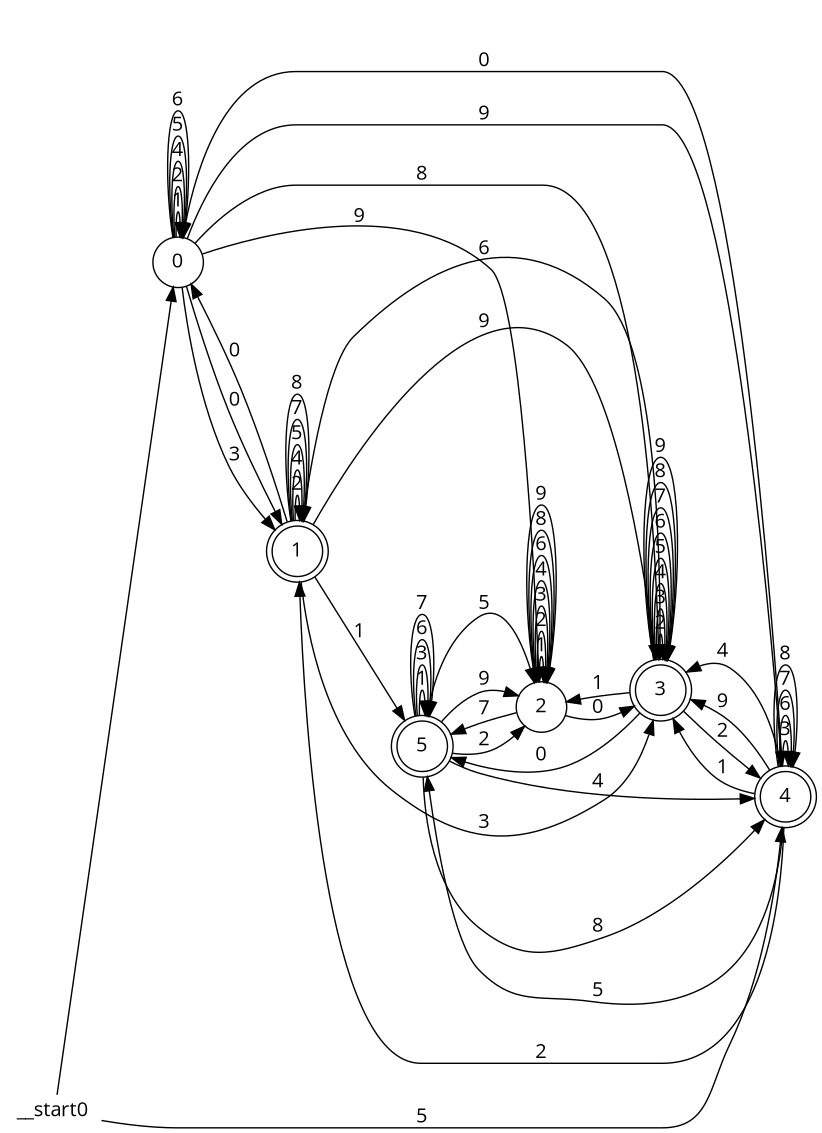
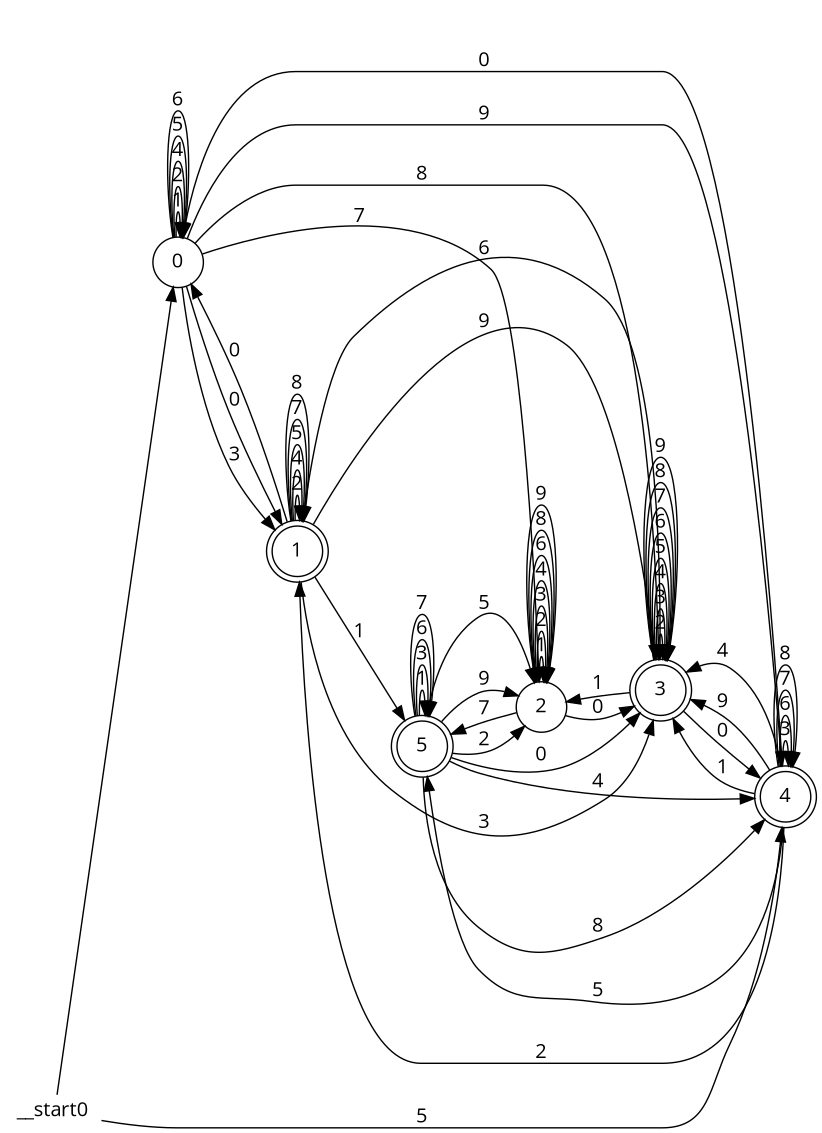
edge "0" -> "2": label "9" -> "7"
edge "3" -> "4": label "2" -> "0"
edge "3" -> "5": reversed
